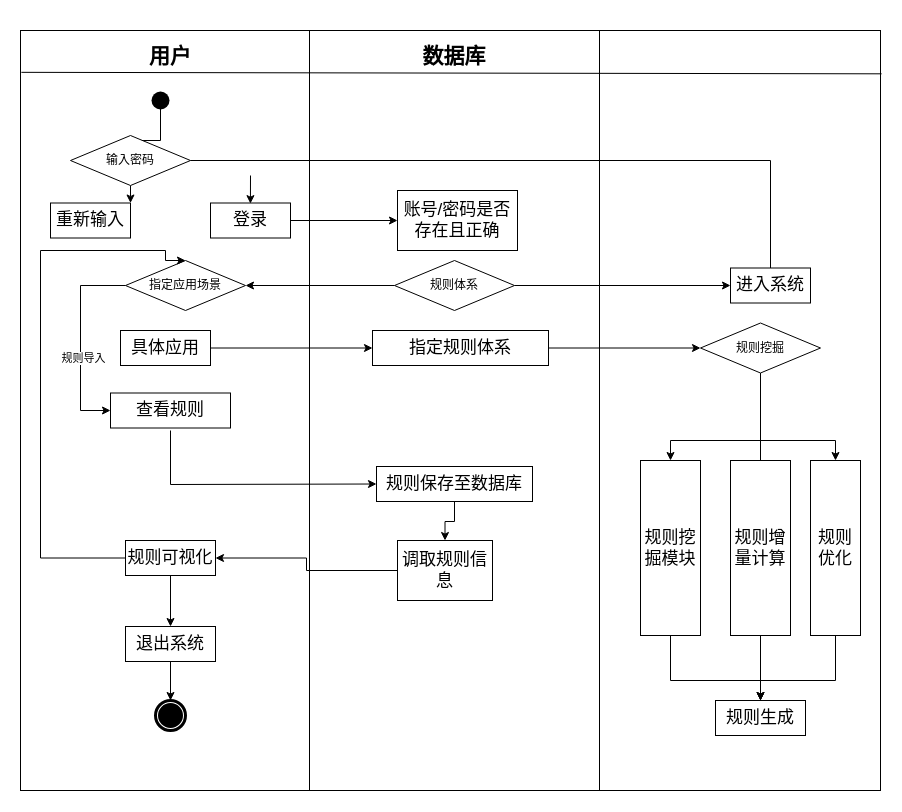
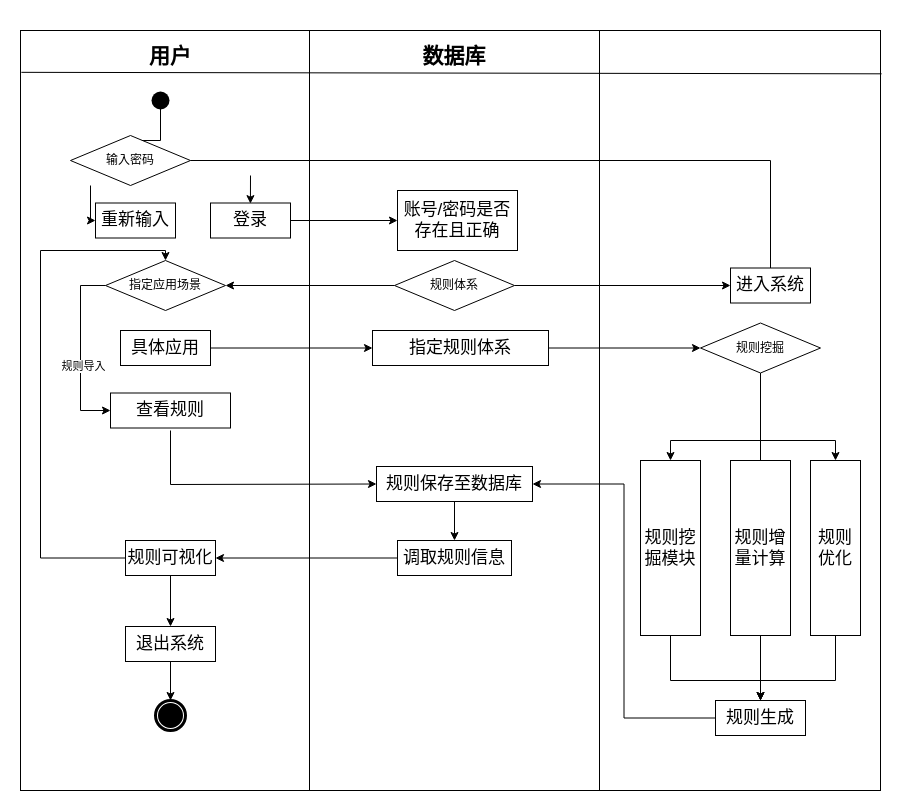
node "重新输入": moved (91, 221) -> (136, 221)
node "指定应用场景": moved (186, 286) -> (166, 286)
node "调取规则信息": size 95x60 -> 114x35
edge "规则生成" -> "规则保存至数据库": added
